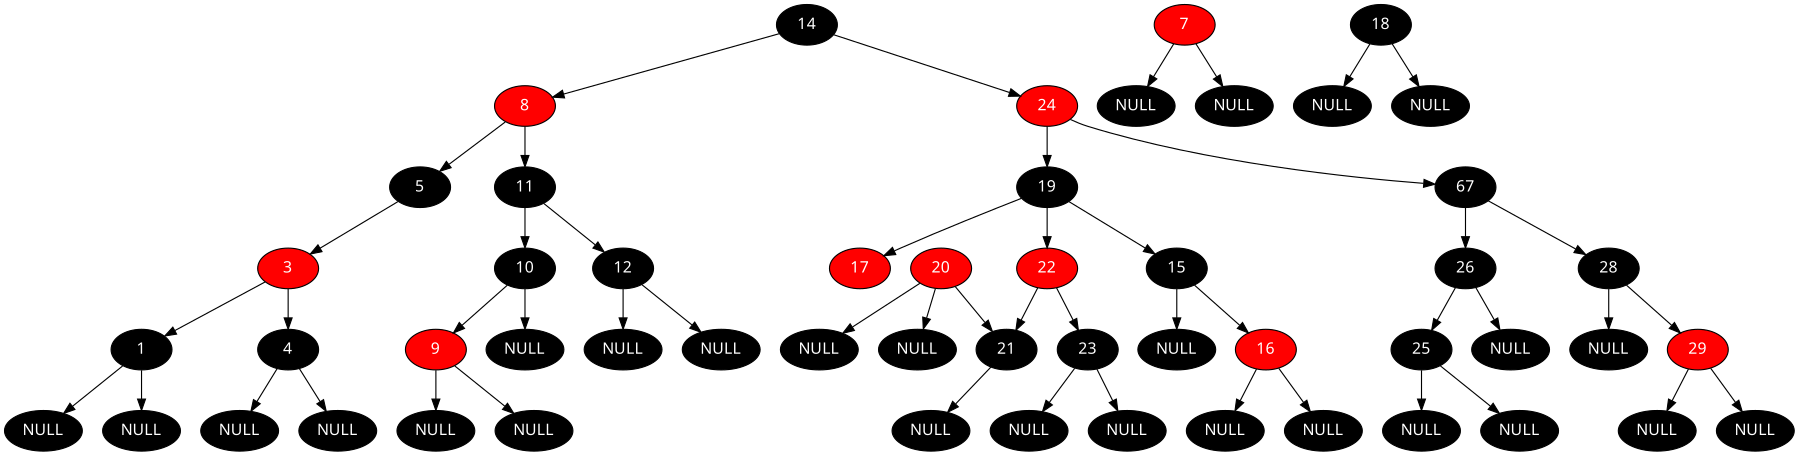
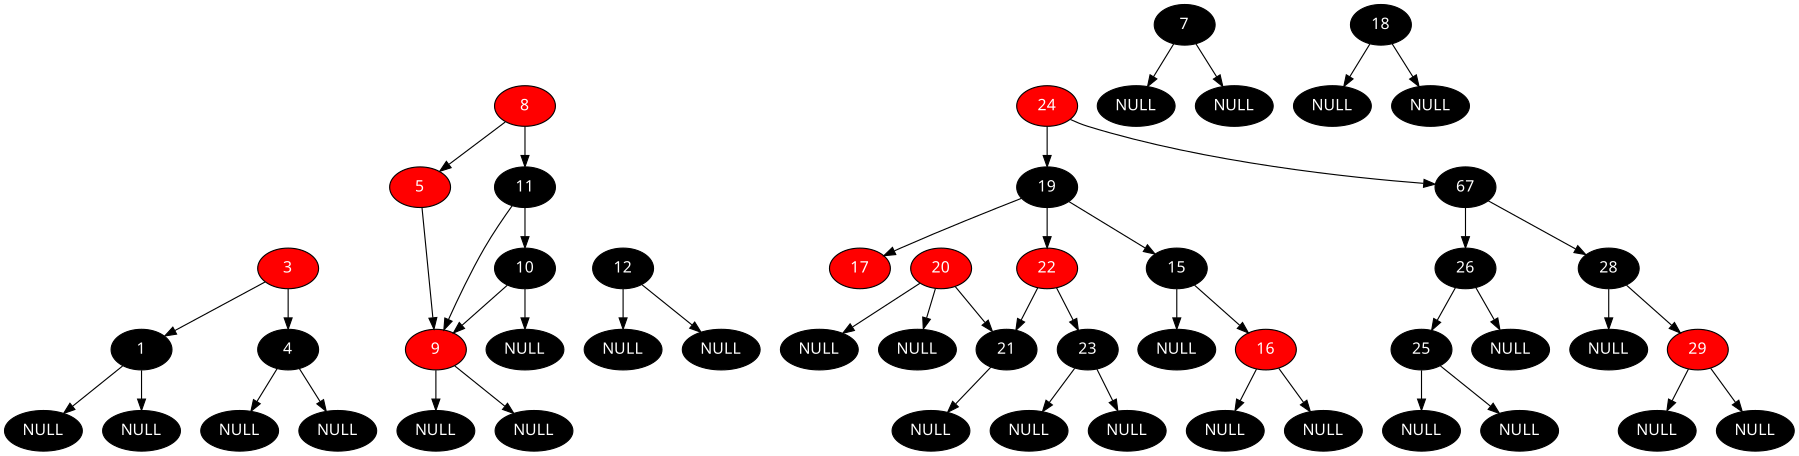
node "14": removed
node "7": fillcolor red -> black
node "5": fillcolor black -> red
edge "11" -> "12": now "11" -> "9"
edge "5" -> "3": now "5" -> "9"
